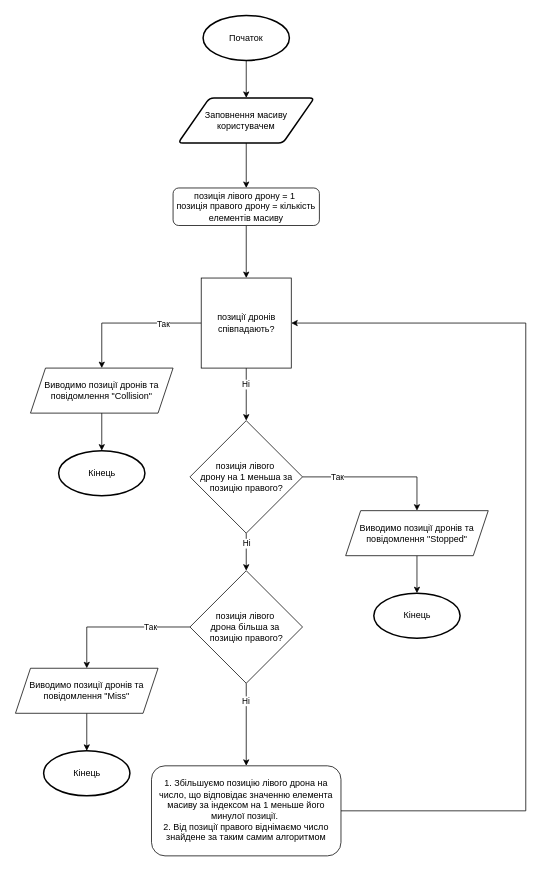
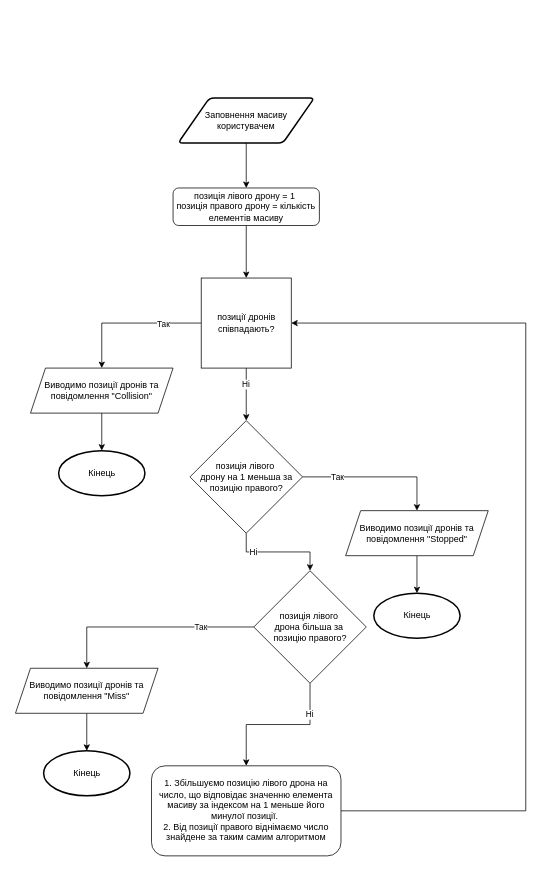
node "Початок": removed
edge "Початок" -> "Заповнення масиву користувачем": removed
node "позиція лівого дрона більша за позицію правого?": moved (246, 627) -> (310, 627)
